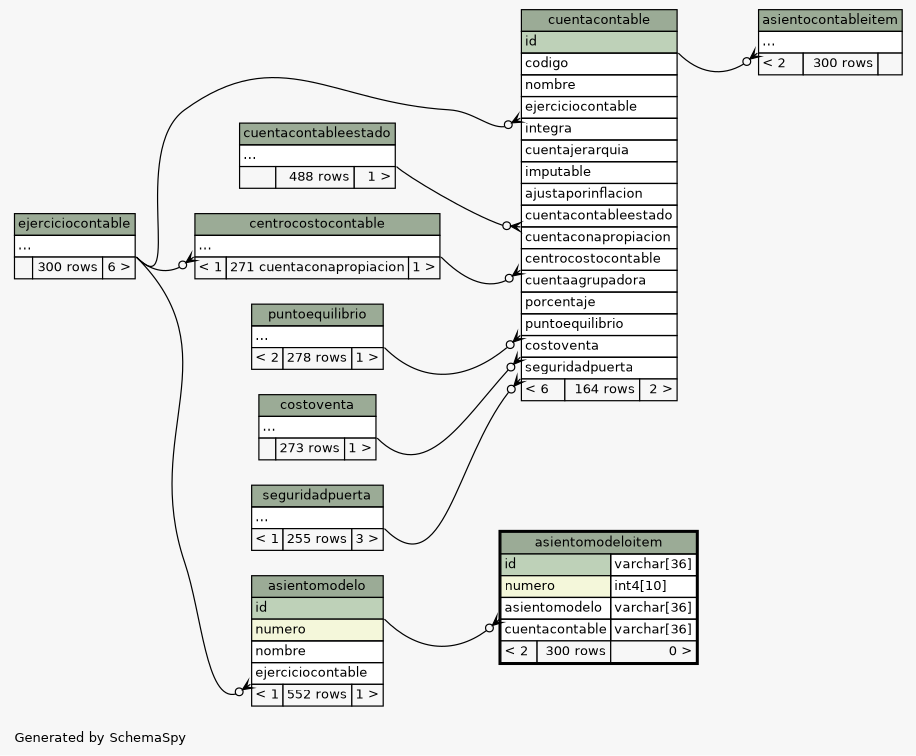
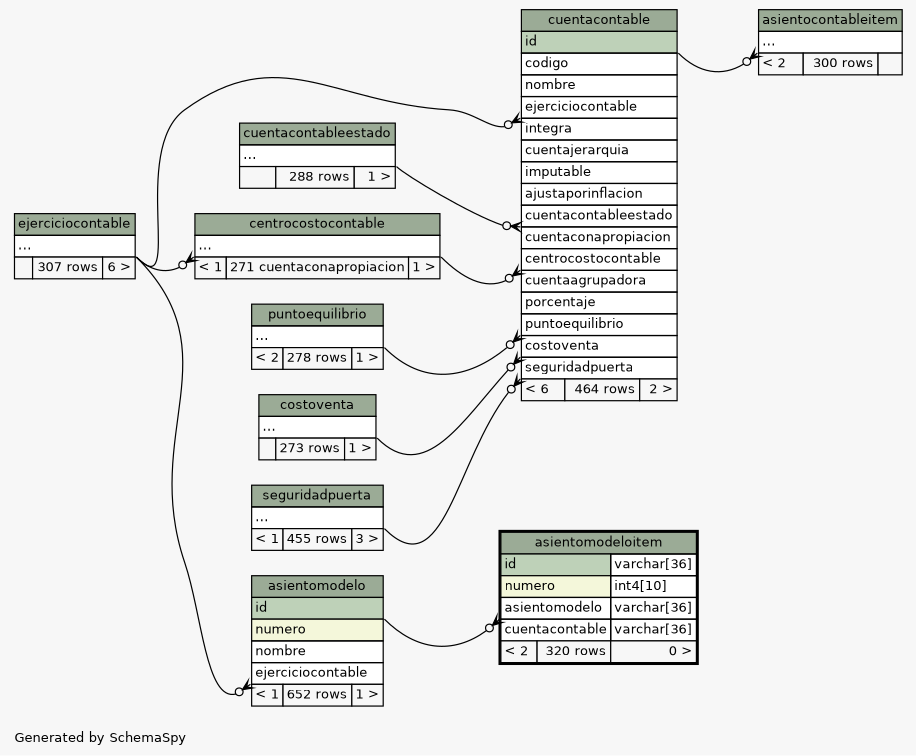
node "cuentacontableestado": text "488 rows" -> "288 rows"
node "ejerciciocontable": text "300 rows" -> "307 rows"
node "cuentacontable": text "164 rows" -> "464 rows"
node "seguridadpuerta": text "255 rows" -> "455 rows"
node "asientomodeloitem": text "300 rows" -> "320 rows"
node "asientomodelo": text "552 rows" -> "652 rows"
